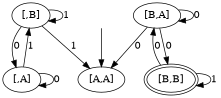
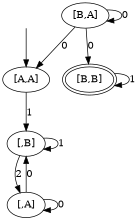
edge "[,B]" -> "[A,A]": reversed
edge "[,B]" -> "[,A]": label "0" -> "2"
edge "[,A]" -> "[,B]": label "1" -> "0"
edge "[B,B]" -> "[B,A]": removed, label "0"
